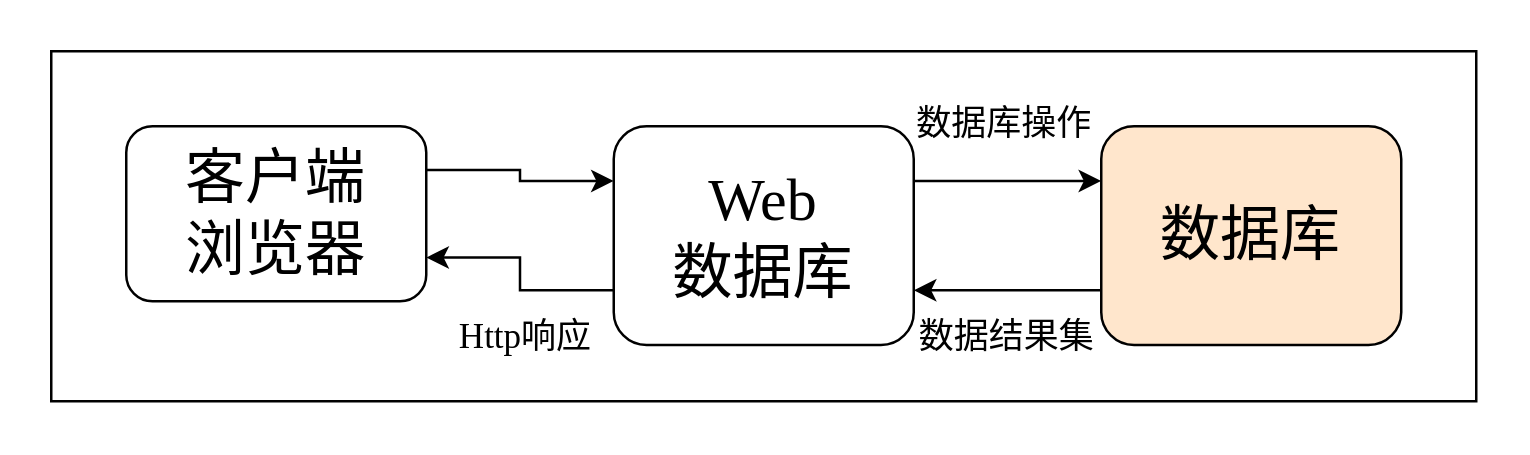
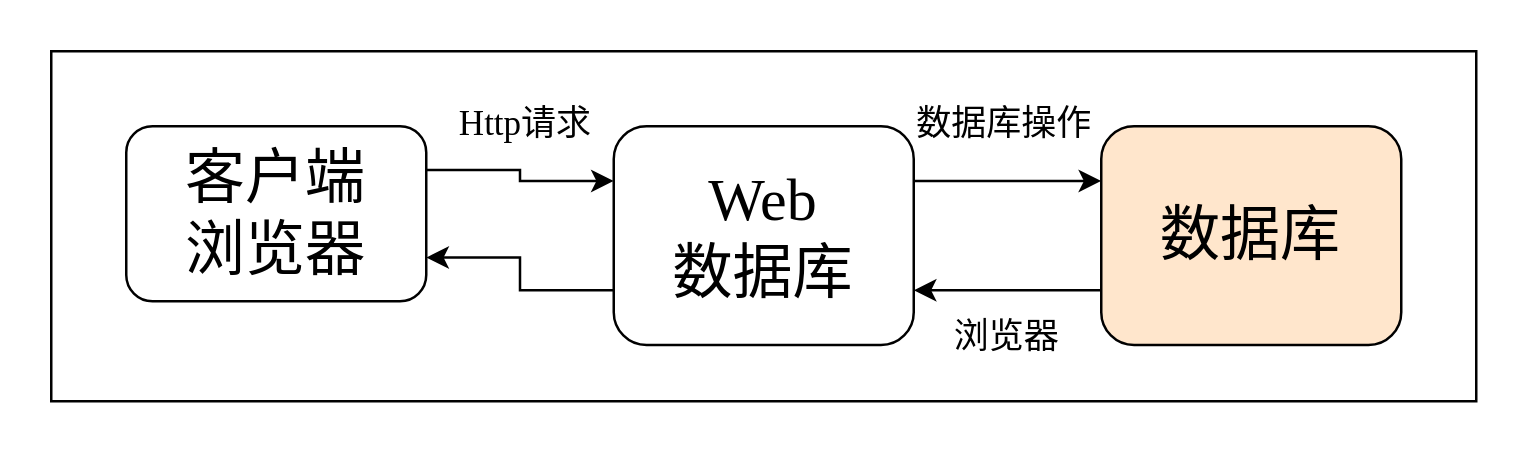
node "Http请求": added
node "Http响应": removed
node "数据结果集": label "数据结果集" -> "浏览器"
